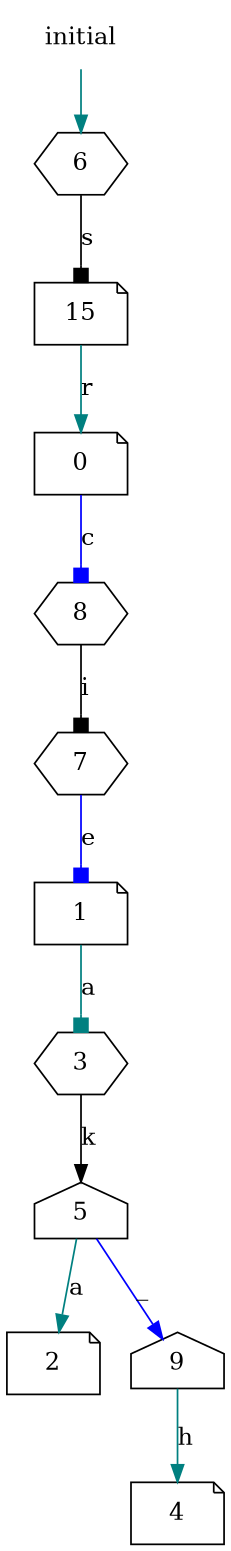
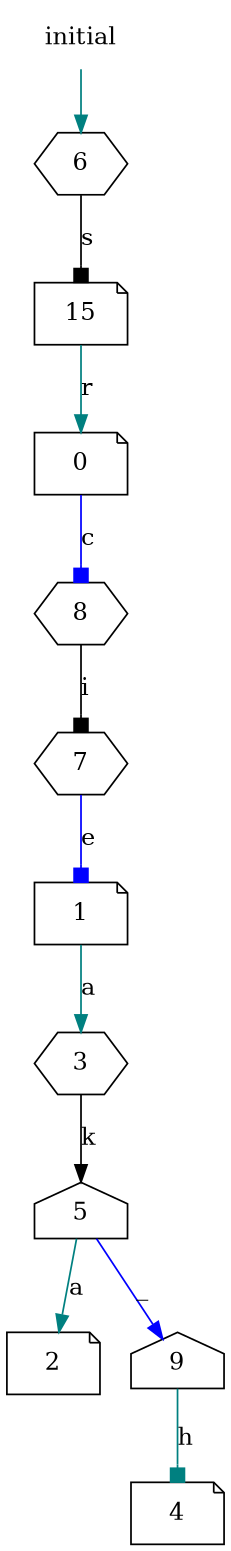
edge "1" -> "3": arrowhead box -> normal
edge "9" -> "4": arrowhead normal -> box
